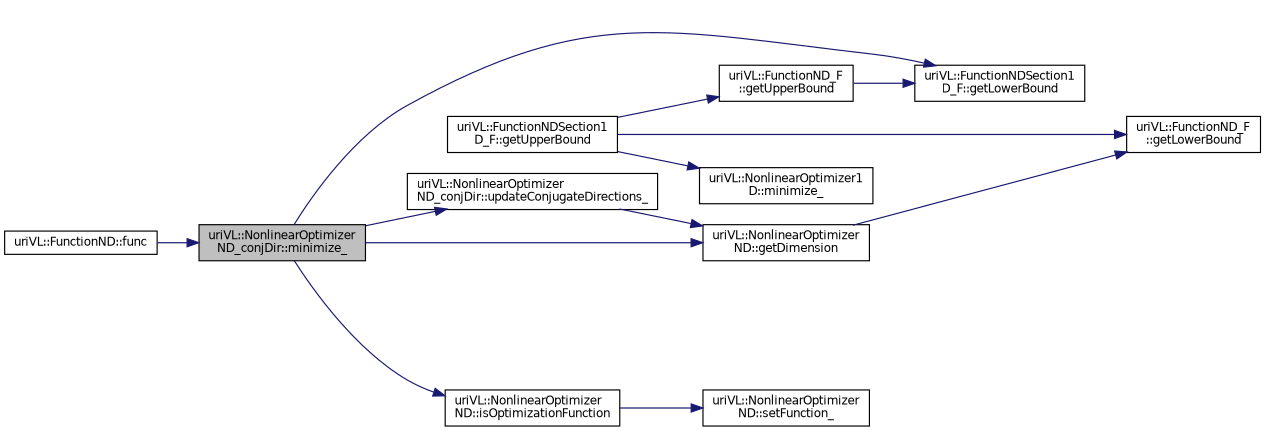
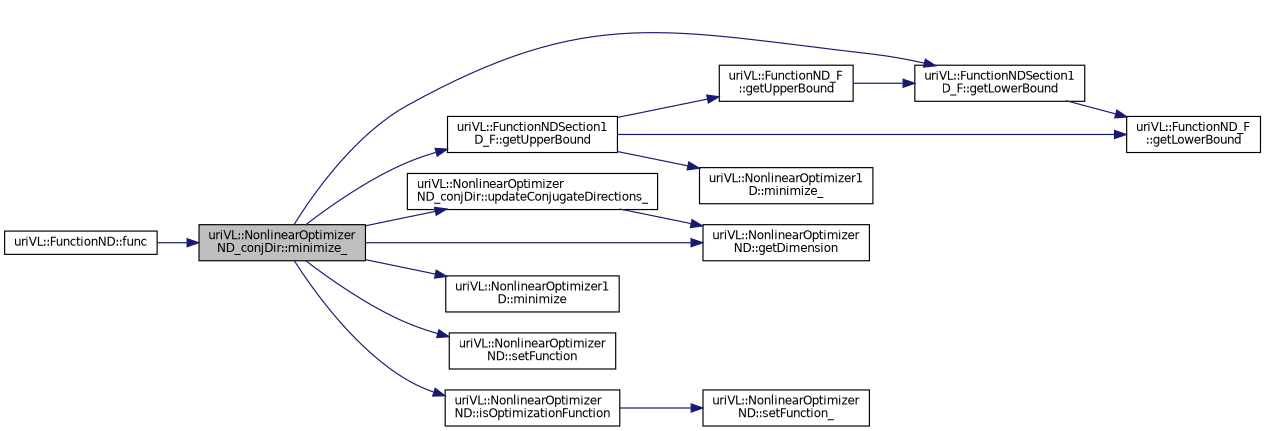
edge "uriVL::NonlinearOptimizer ND_conjDir::minimize_" -> "uriVL::FunctionNDSection1 D_F::getUpperBound": added
edge "uriVL::NonlinearOptimizer ND::getDimension" -> "uriVL::FunctionND_F ::getLowerBound": now "uriVL::FunctionNDSection1 D_F::getLowerBound" -> "uriVL::FunctionND_F ::getLowerBound"
node "uriVL::NonlinearOptimizer1 D::minimize": added
node "uriVL::NonlinearOptimizer ND::setFunction": added
